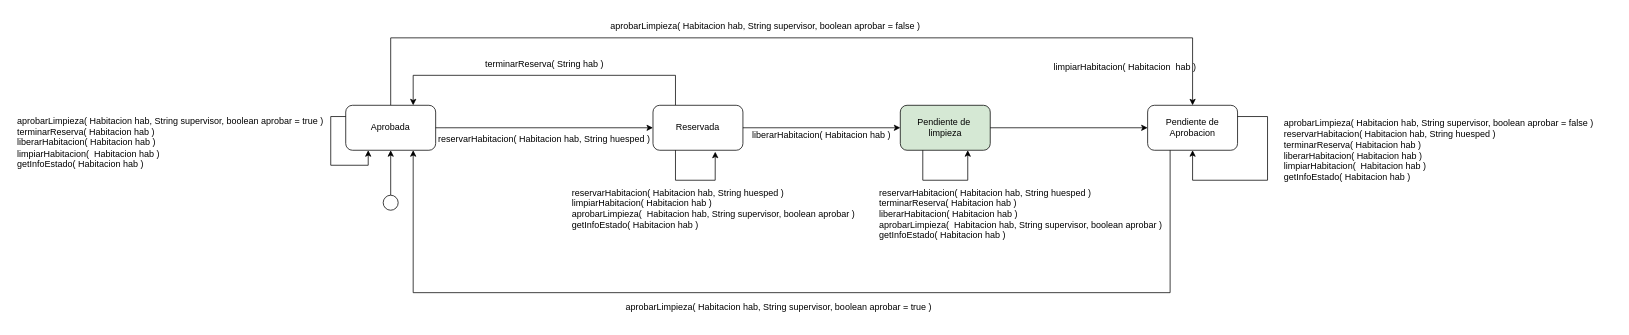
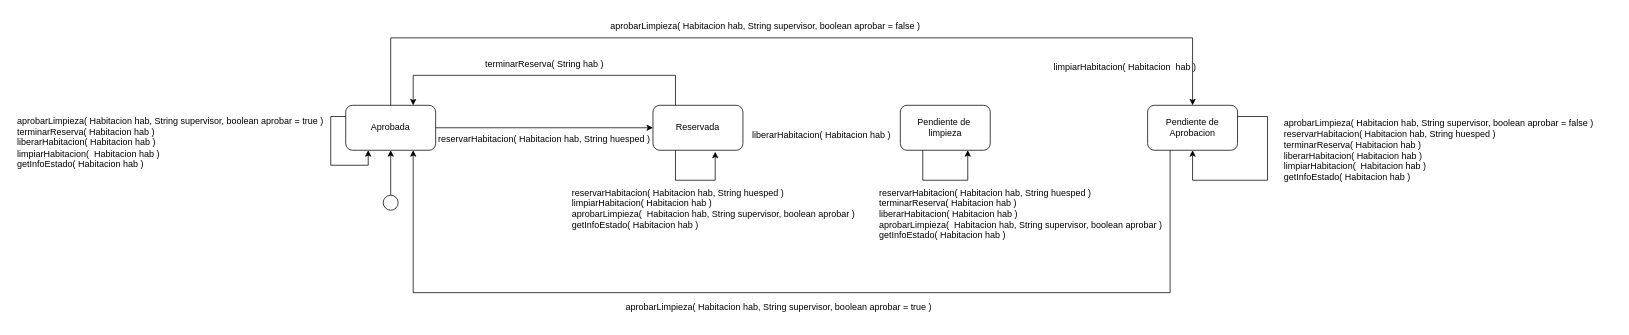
edge "Reservada" -> "Pendiente de limpieza": removed
node "Pendiente de limpieza": fillcolor #d5e8d4 -> #ffffff
edge "Pendiente de limpieza" -> "Pendiente de Aprobacion": removed
